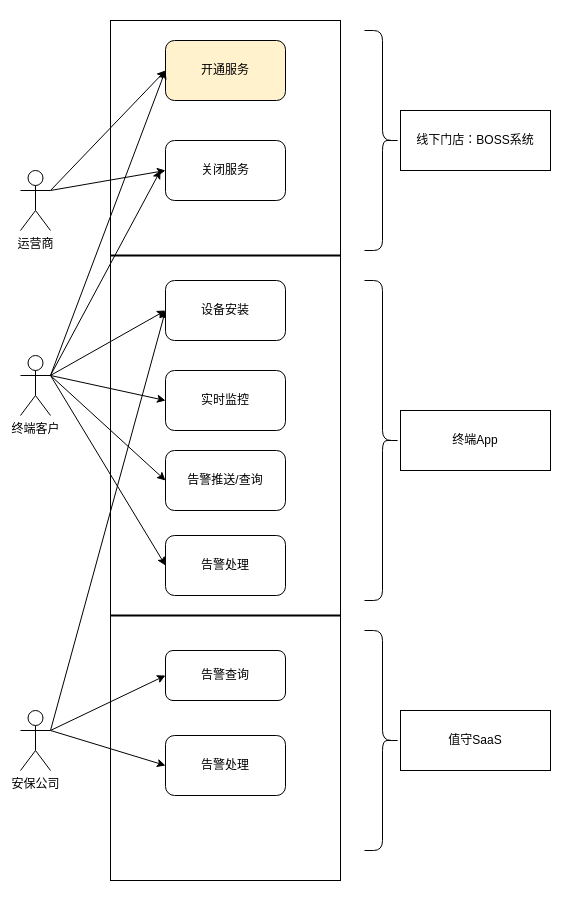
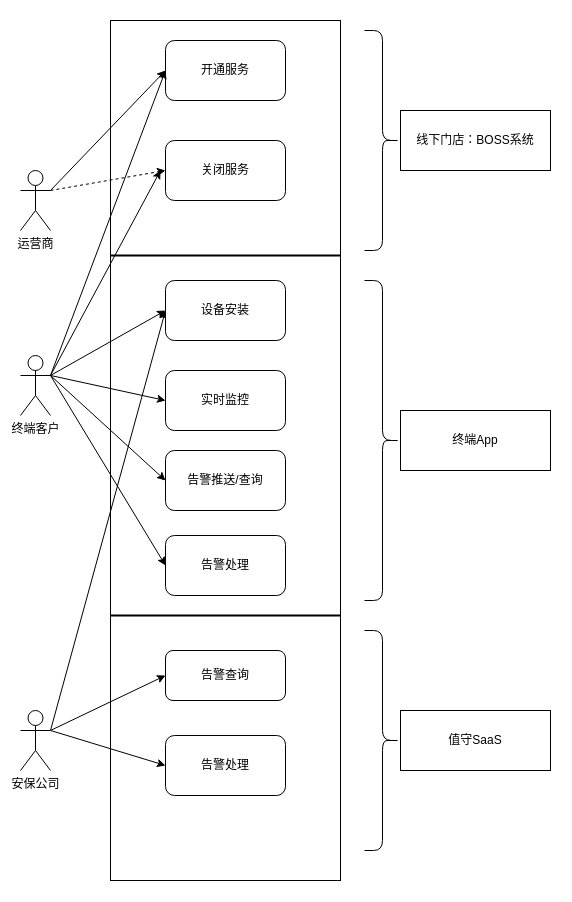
node "开通服务": fillcolor #fff2cc -> #ffffff
edge "运营商" -> "关闭服务": style solid -> dashed
